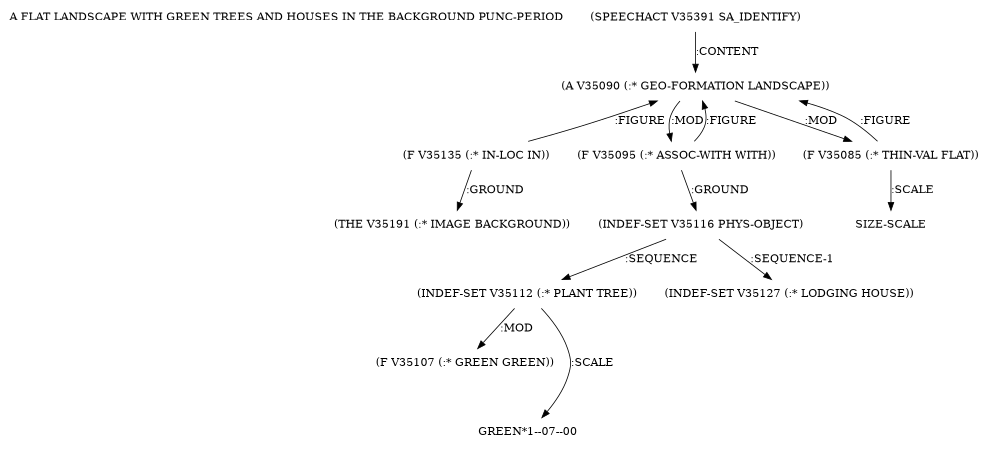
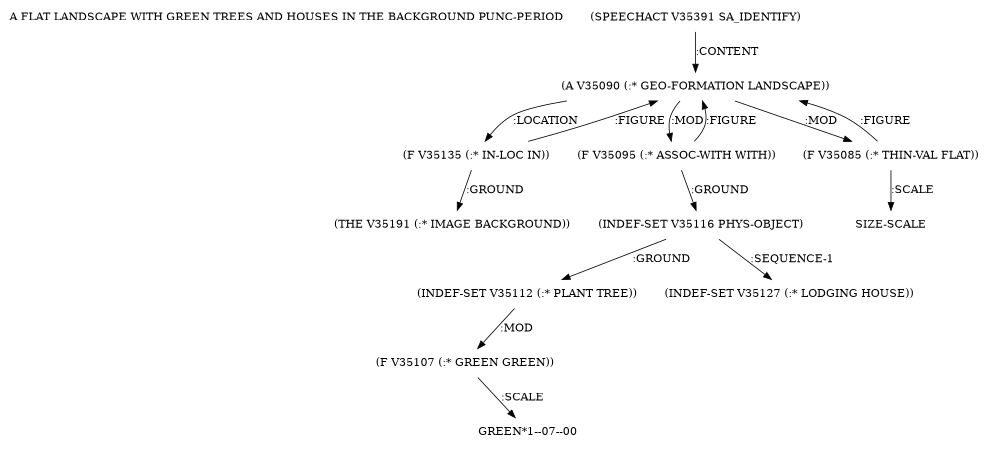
edge "(A V35090 (:* GEO-FORMATION LANDSCAPE))" -> "(F V35135 (:* IN-LOC IN))": added, label ":LOCATION"
edge "(INDEF-SET V35116 PHYS-OBJECT)" -> "(INDEF-SET V35112 (:* PLANT TREE))": label ":SEQUENCE" -> ":GROUND"
edge "(INDEF-SET V35112 (:* PLANT TREE))" -> "GREEN*1--07--00": now "(F V35107 (:* GREEN GREEN))" -> "GREEN*1--07--00"
